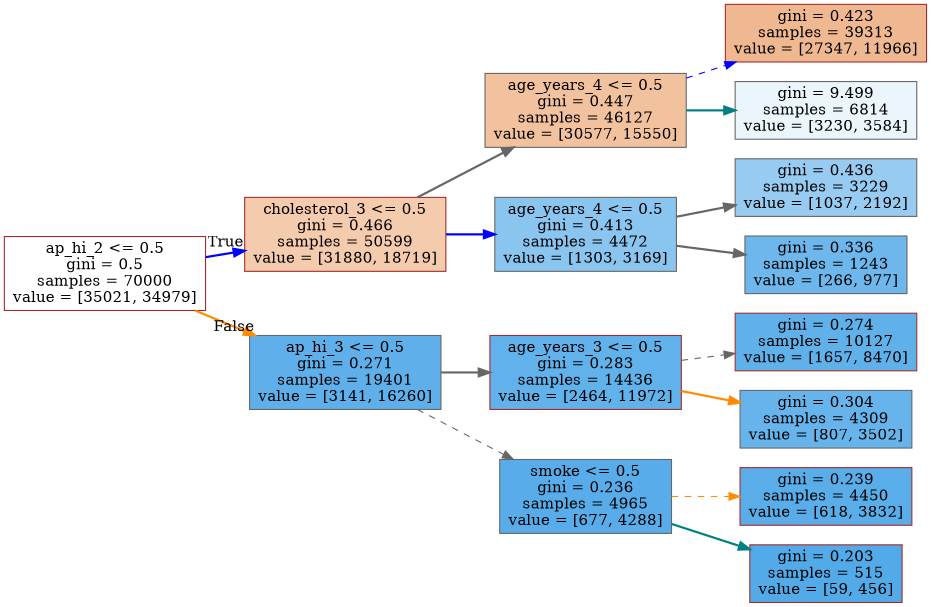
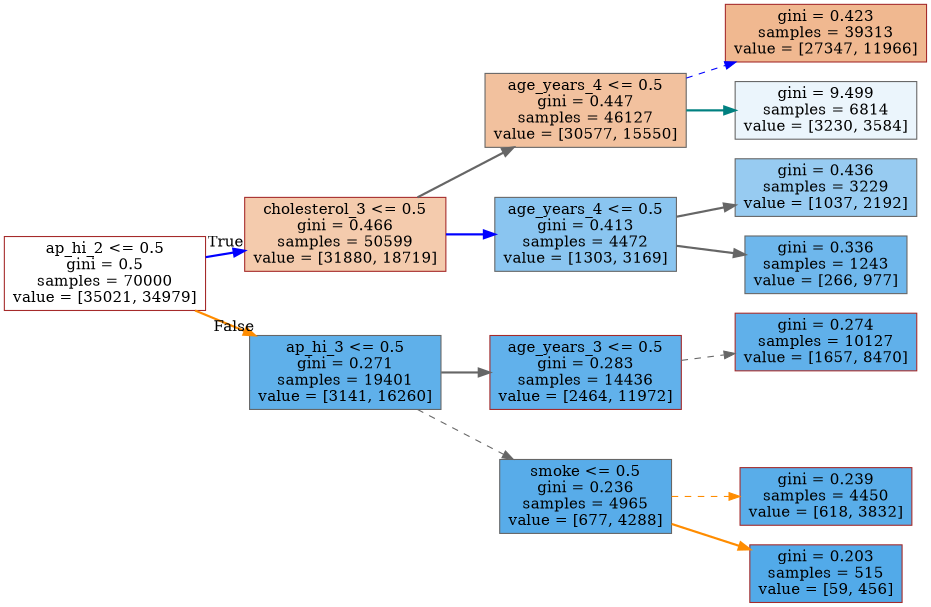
node "gini = 0.304 samples = 4309 value = [807, 3502]": removed
edge "smoke <= 0.5 gini = 0.236 samples = 4965 value = [677, 4288]" -> "gini = 0.203 samples = 515 value = [59, 456]": color teal -> darkorange
